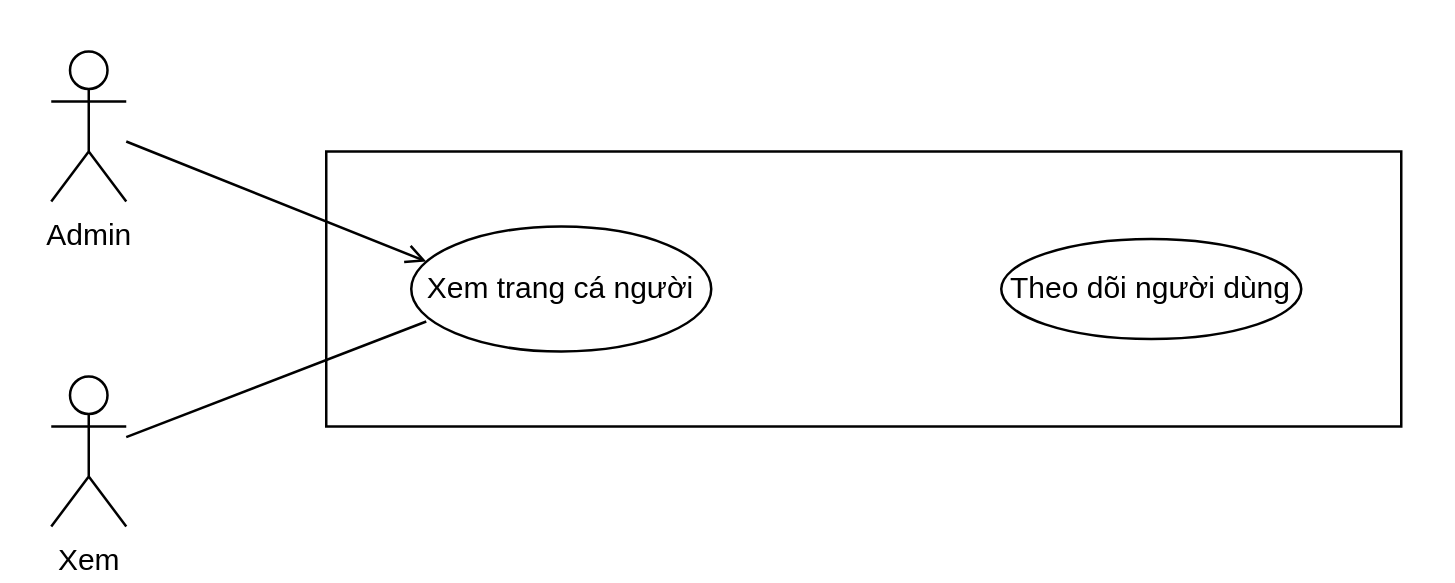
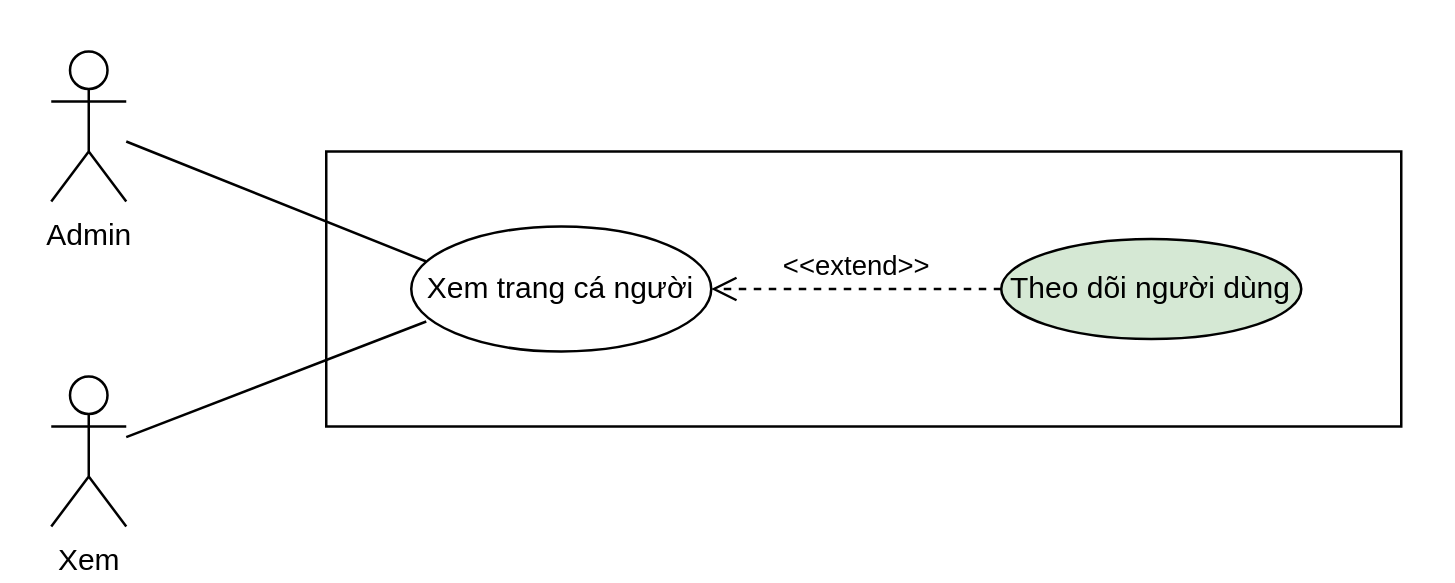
edge "Admin" -> "Xem trang cá người": arrowhead open -> none
edge "Theo dõi người dùng" -> "Xem trang cá người": added, label "<<extend>>"
node "Theo dõi người dùng": fillcolor #ffffff -> #d5e8d4
